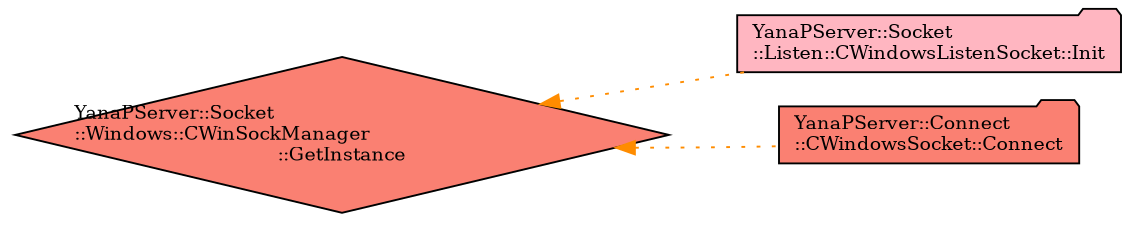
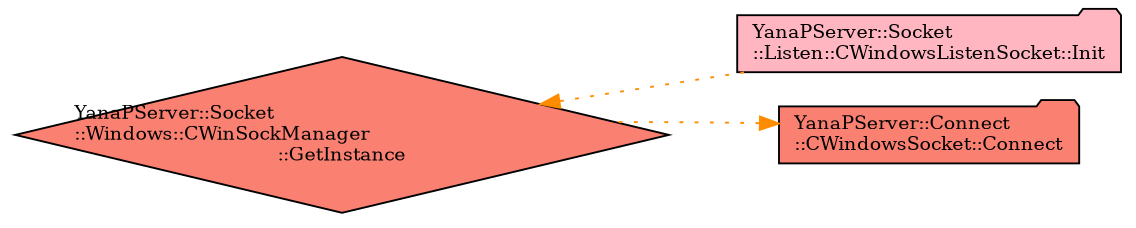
edge "YanaPServer::Connect ::CWindowsSocket::Connect" -> "YanaPServer::Socket ::Windows::CWinSockManager ::GetInstance": reversed
